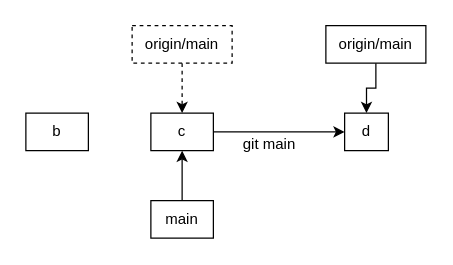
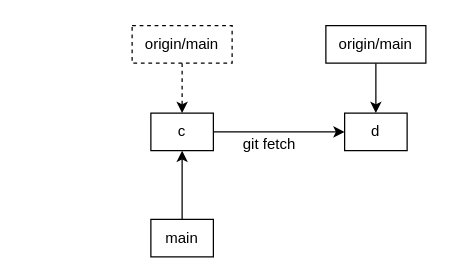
node "b": removed
node "d": size 44x38 -> 63x38
node "git main": label "git main" -> "git fetch"
node "main": moved (182, 219) -> (182, 238)
